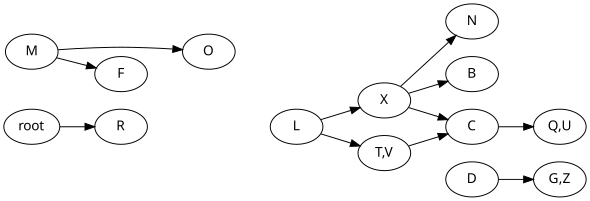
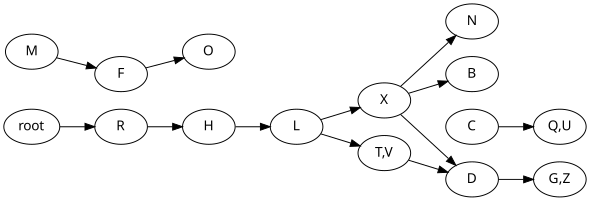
edge "M" -> "O": now "F" -> "O"
edge "X" -> "C": now "X" -> "D"
node "H": added
edge "T,V" -> "C": now "T,V" -> "D"
